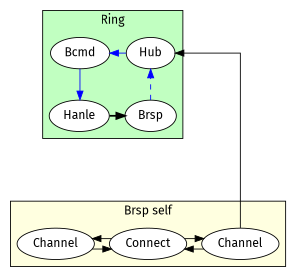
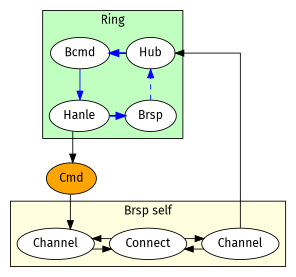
edge "Hub" -> "Bcmd": style solid -> bold
edge "Hanle" -> "Brsp": color black -> blue
node "Cmd": added
